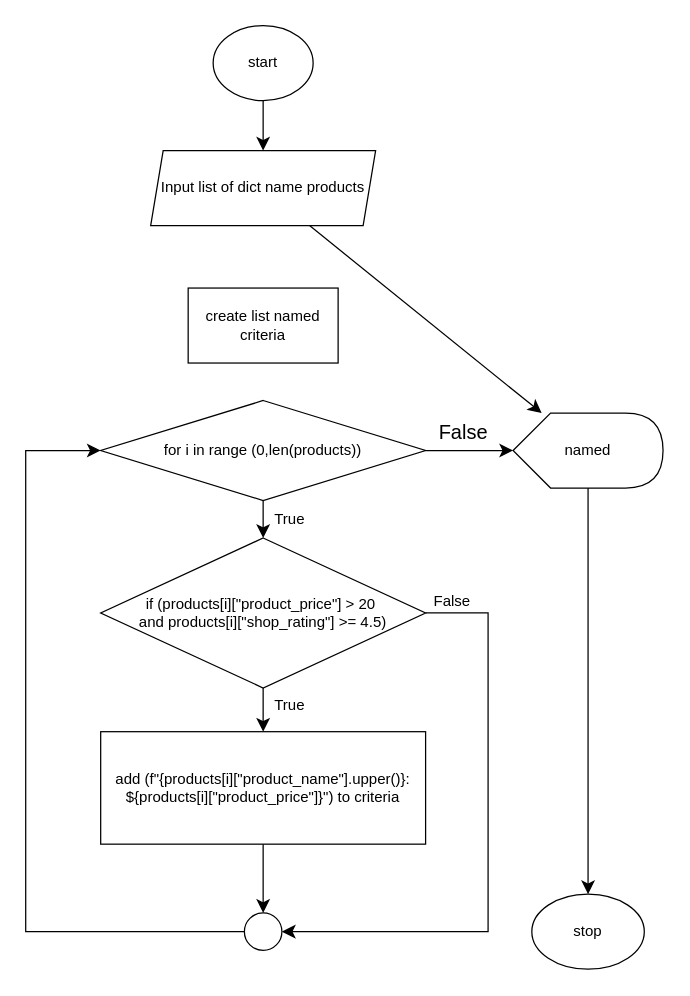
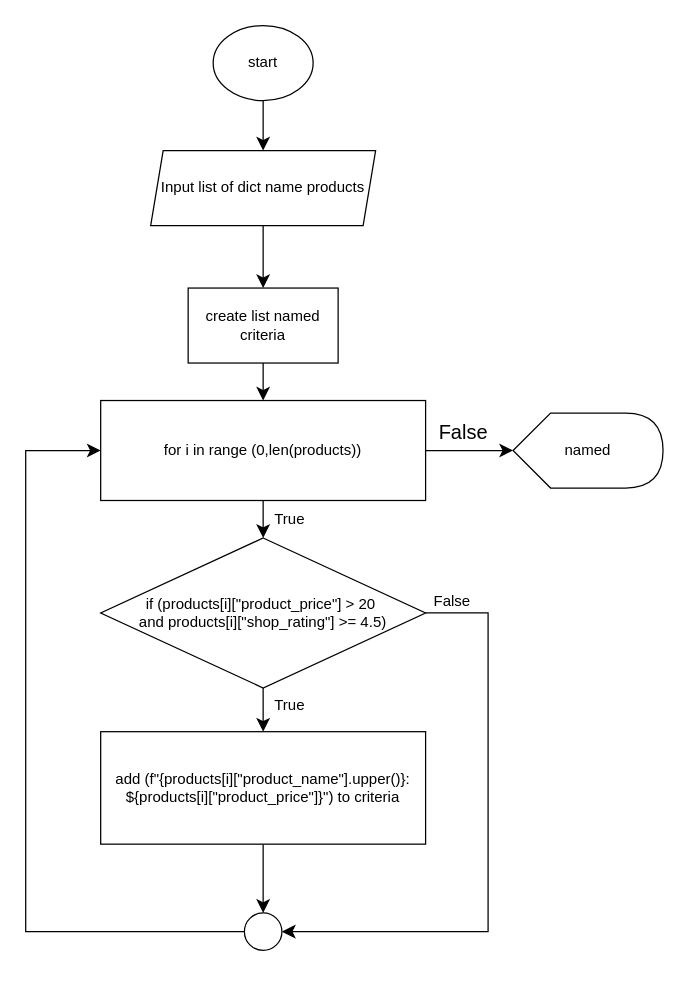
edge "Input list of dict name products" -> "named": now "Input list of dict name products" -> "create list named criteria"
edge "create list named criteria" -> "for i in range (0,len(products))": added
node "for i in range (0,len(products))": shape diamond -> rectangle
edge "named" -> "stop": removed
node "stop": removed
